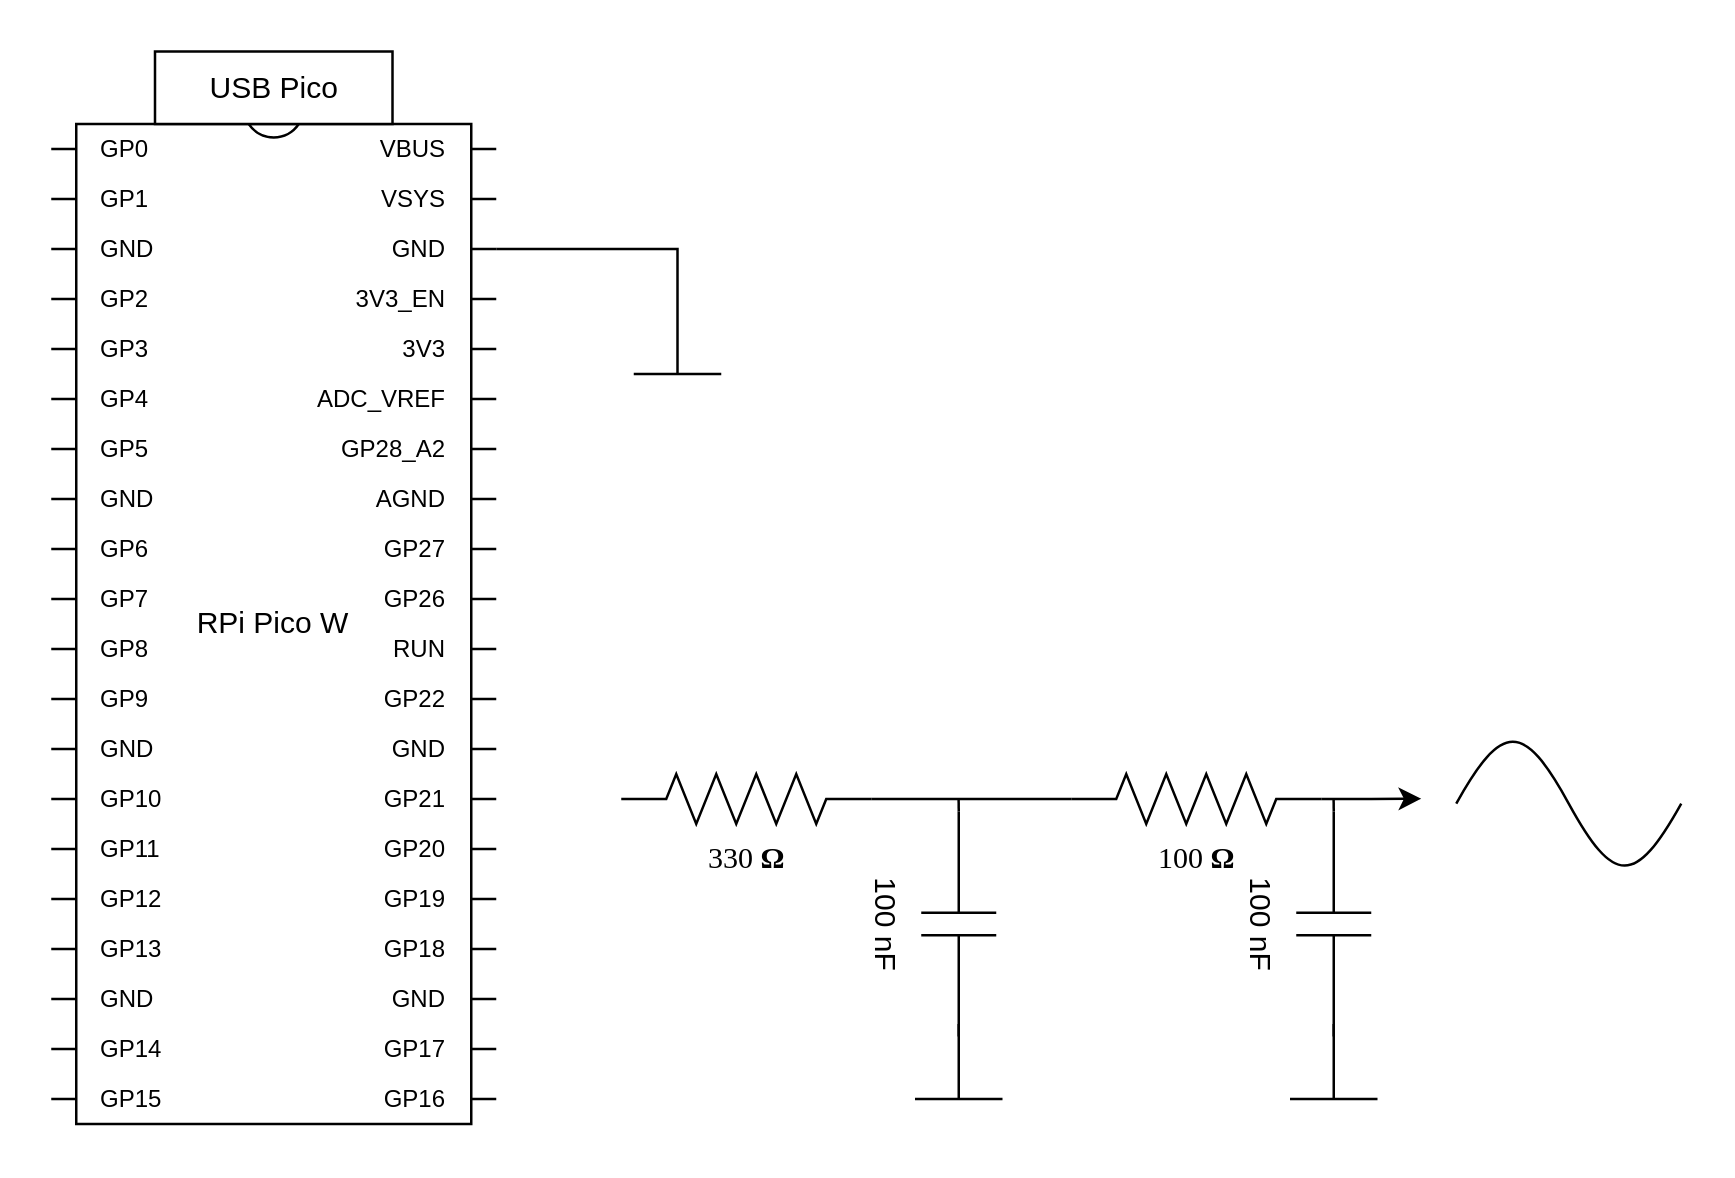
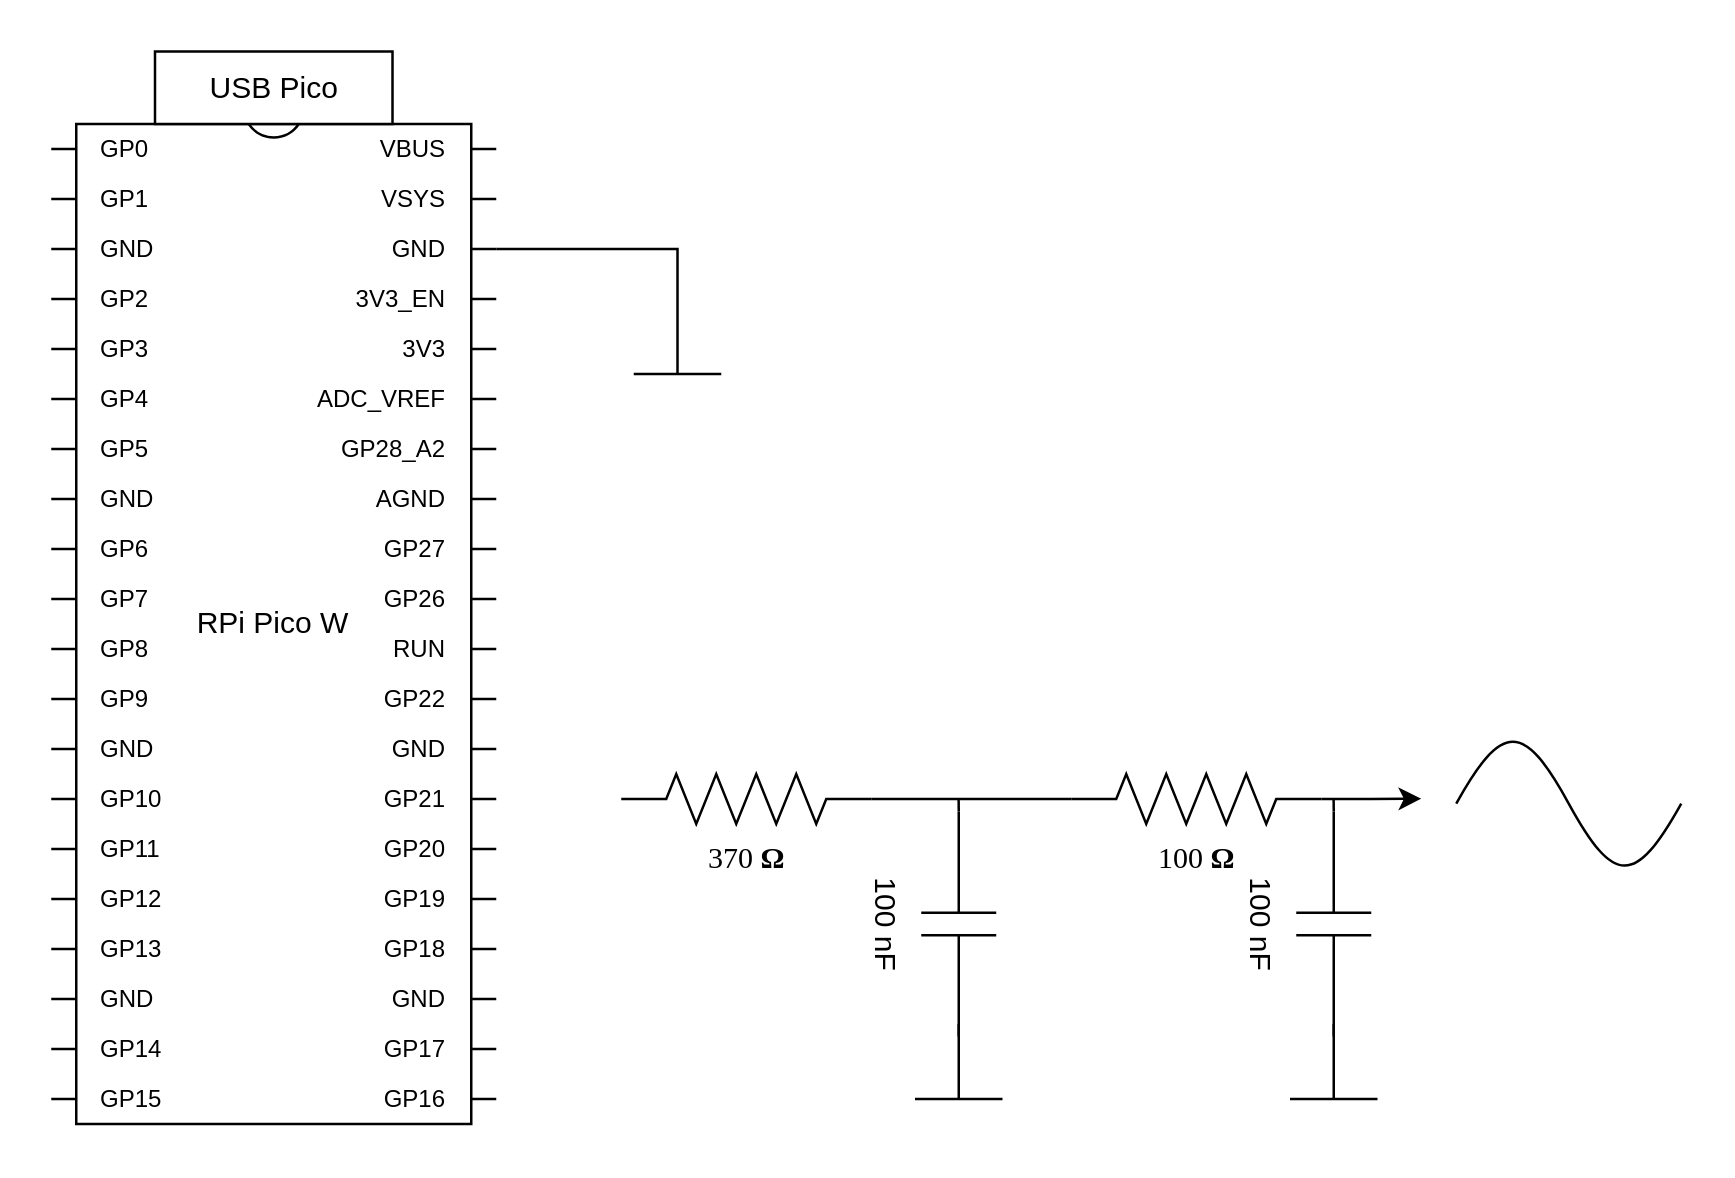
node "330 Ω": label "330 Ω" -> "370 Ω"
